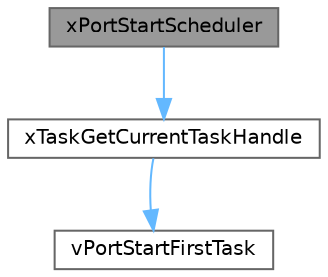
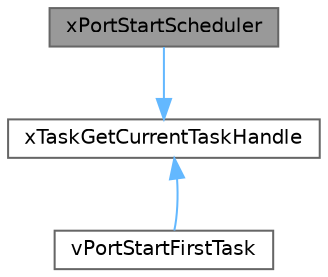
edge "xTaskGetCurrentTaskHandle" -> "vPortStartFirstTask": reversed
